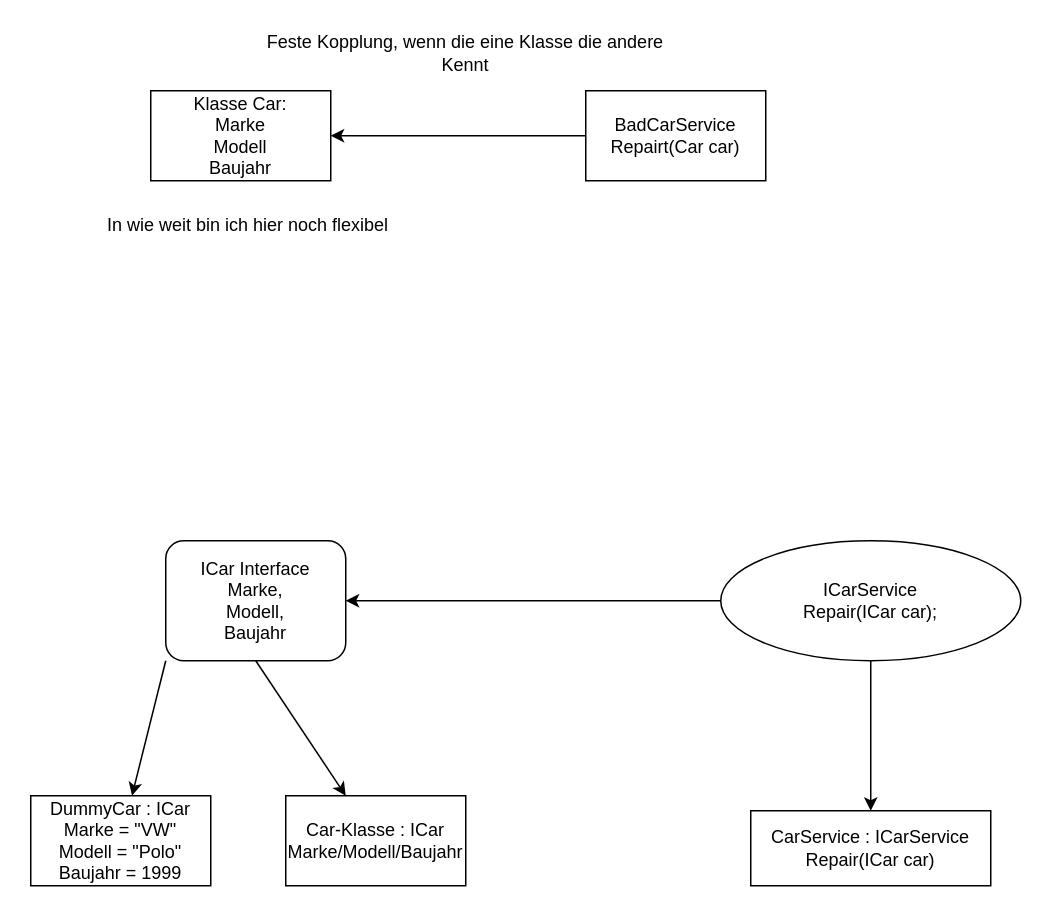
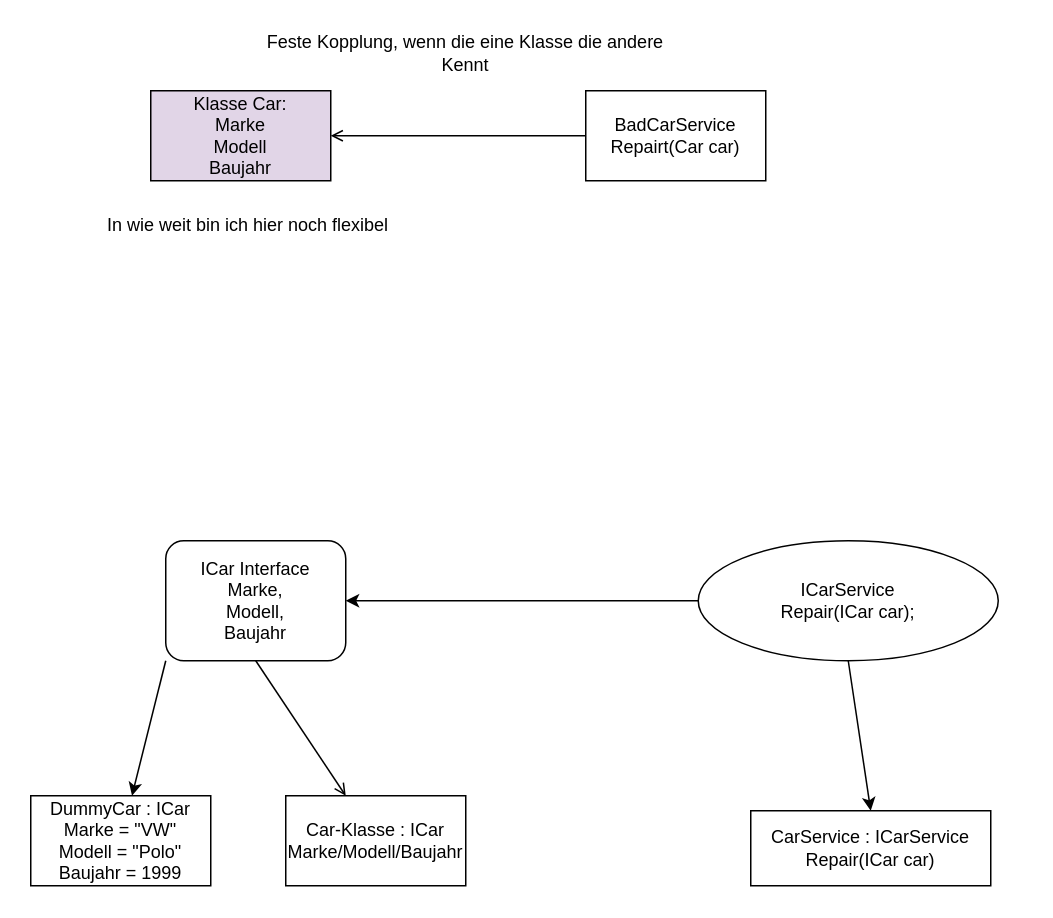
node "Klasse Car: Marke Modell Baujahr": fillcolor #ffffff -> #e1d5e7
edge "BadCarService Repairt(Car car)" -> "Klasse Car: Marke Modell Baujahr": arrowhead classic -> open
node "ICarService Repair(ICar car);": moved (871, 601) -> (848, 601)
edge "ICar Interface Marke, Modell, Baujahr" -> "Car-Klasse : ICar Marke/Modell/Baujahr": arrowhead classic -> open
